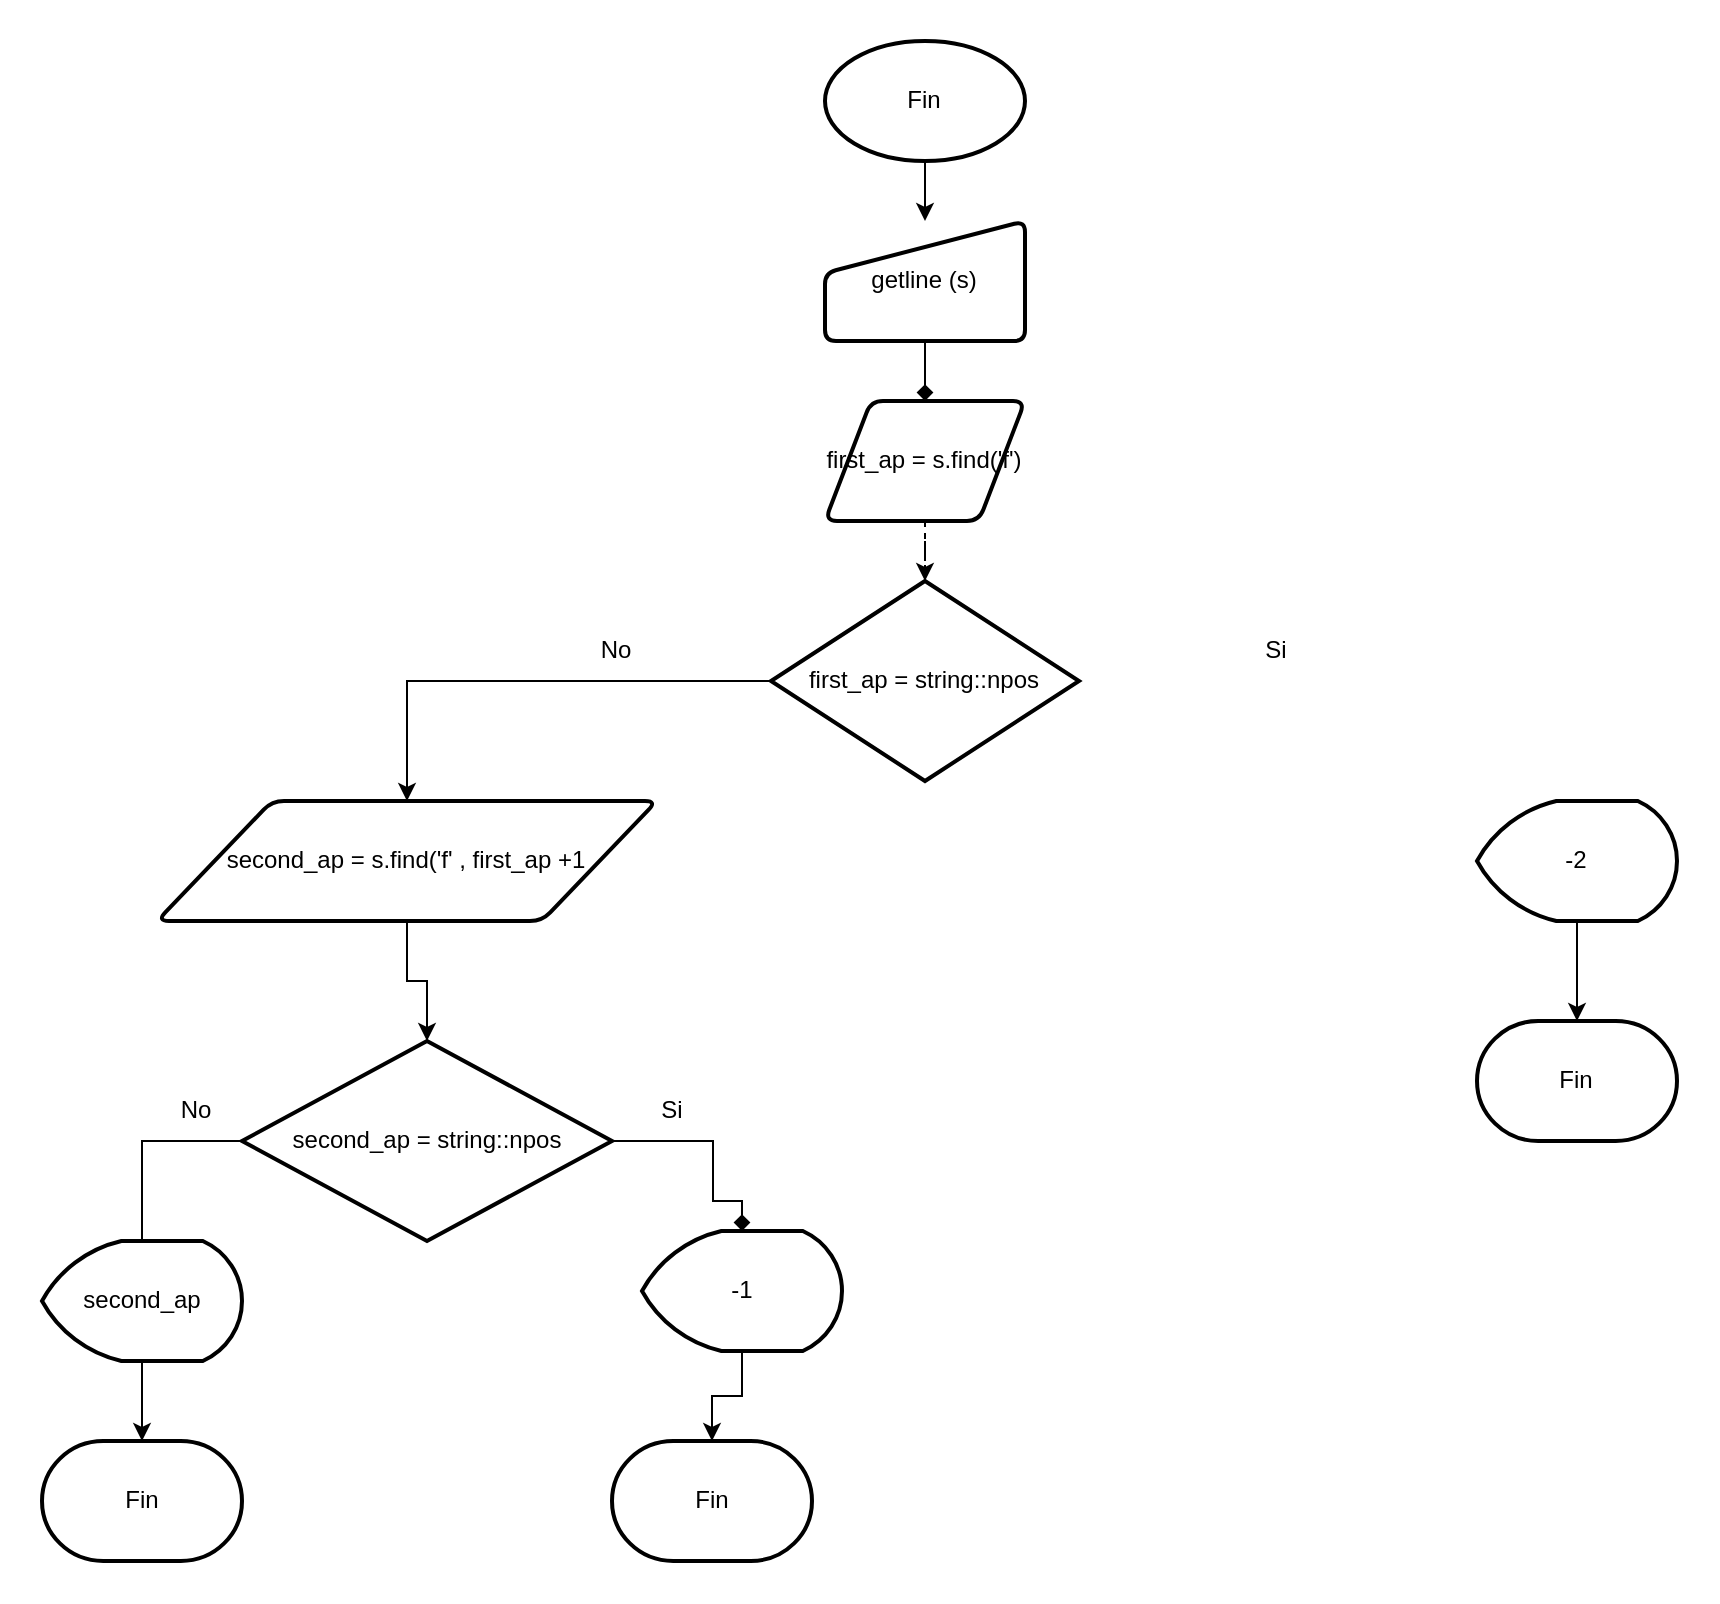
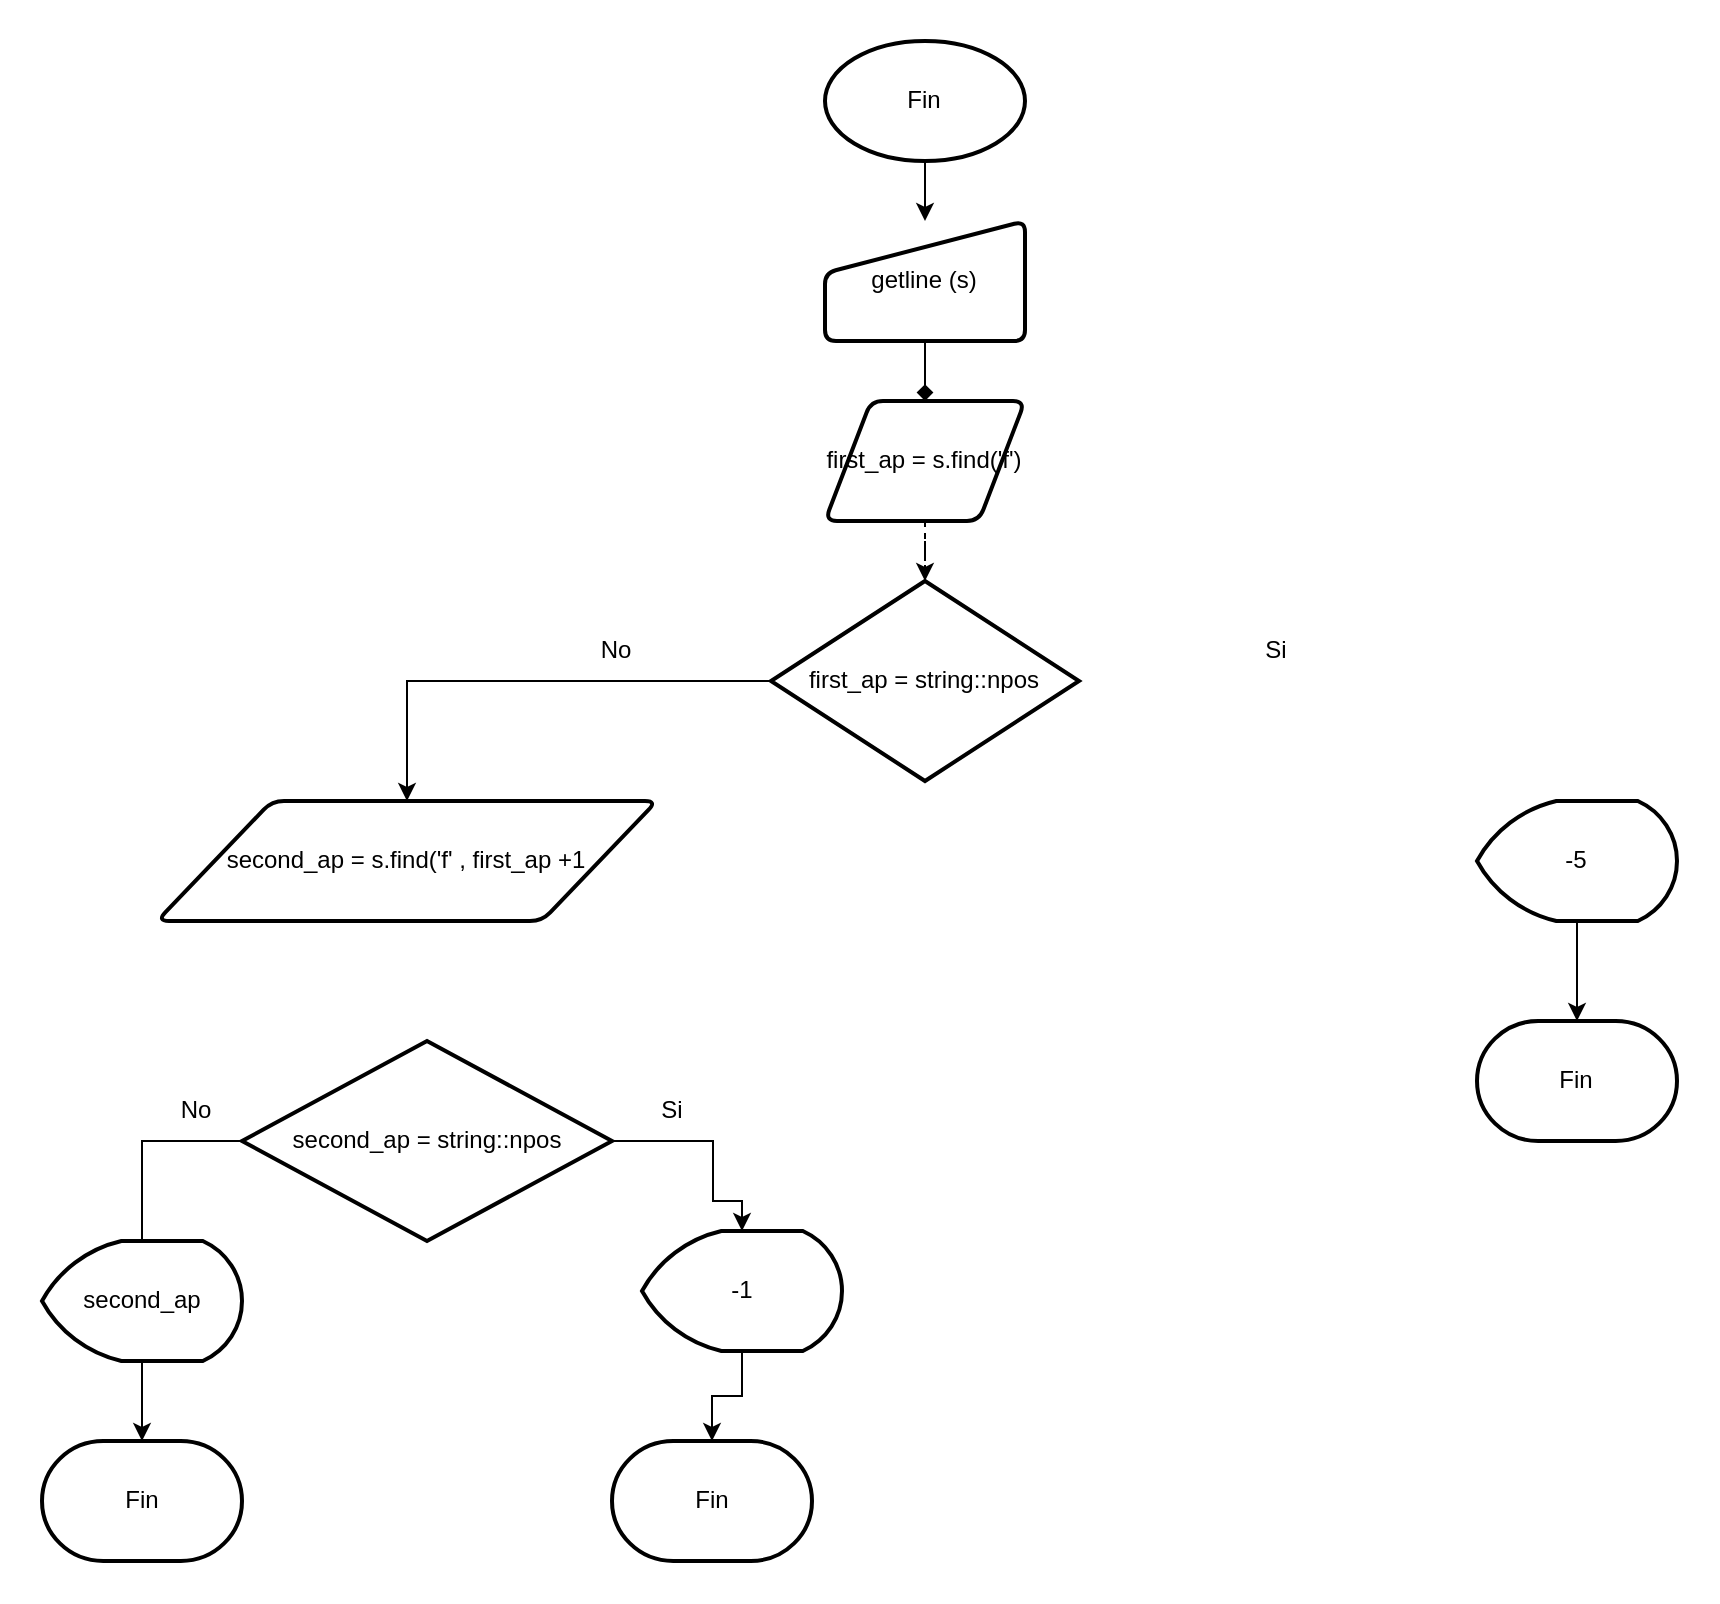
node "-2": label "-2" -> "-5"
edge "second_ap = s.find('f' , first_ap +1" -> "second_ap = string::npos": removed
edge "second_ap = string::npos" -> "-1": arrowhead diamond -> classic
